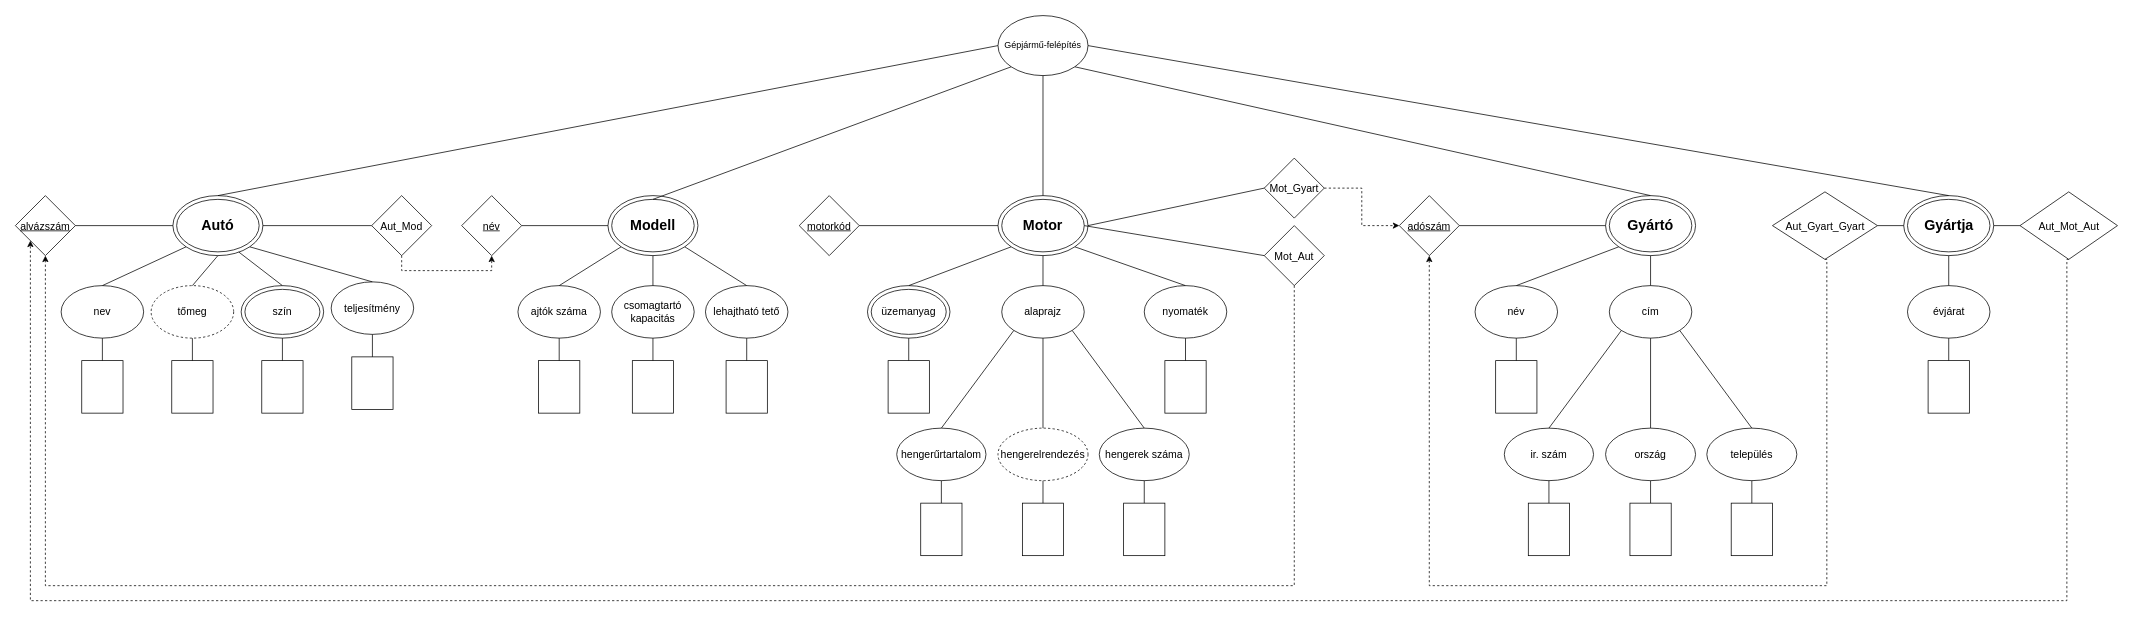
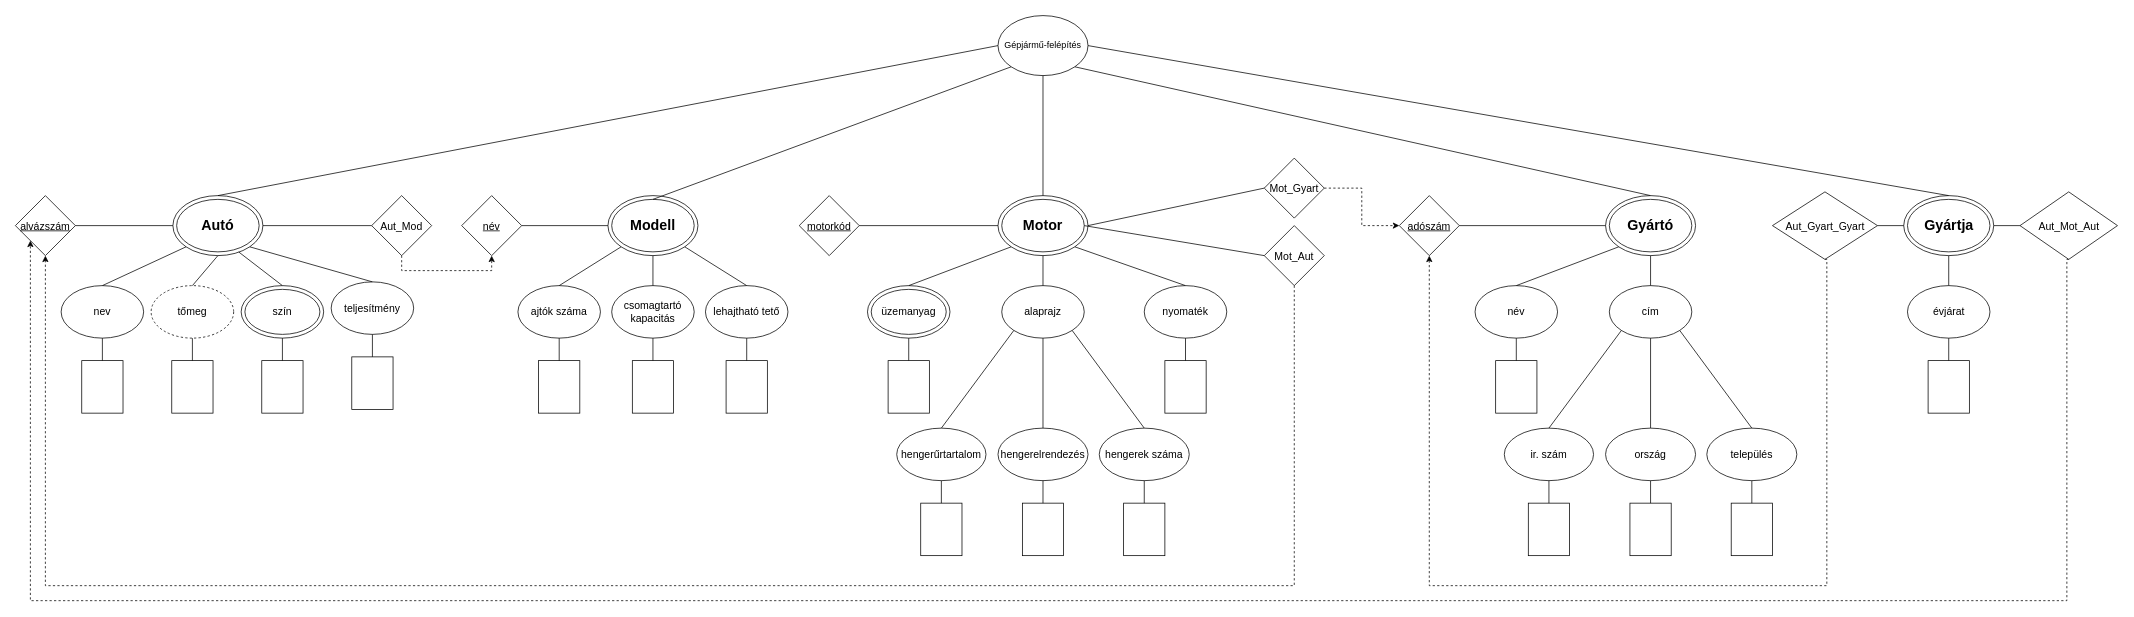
node "hengerelrendezés": style dashed -> solid
